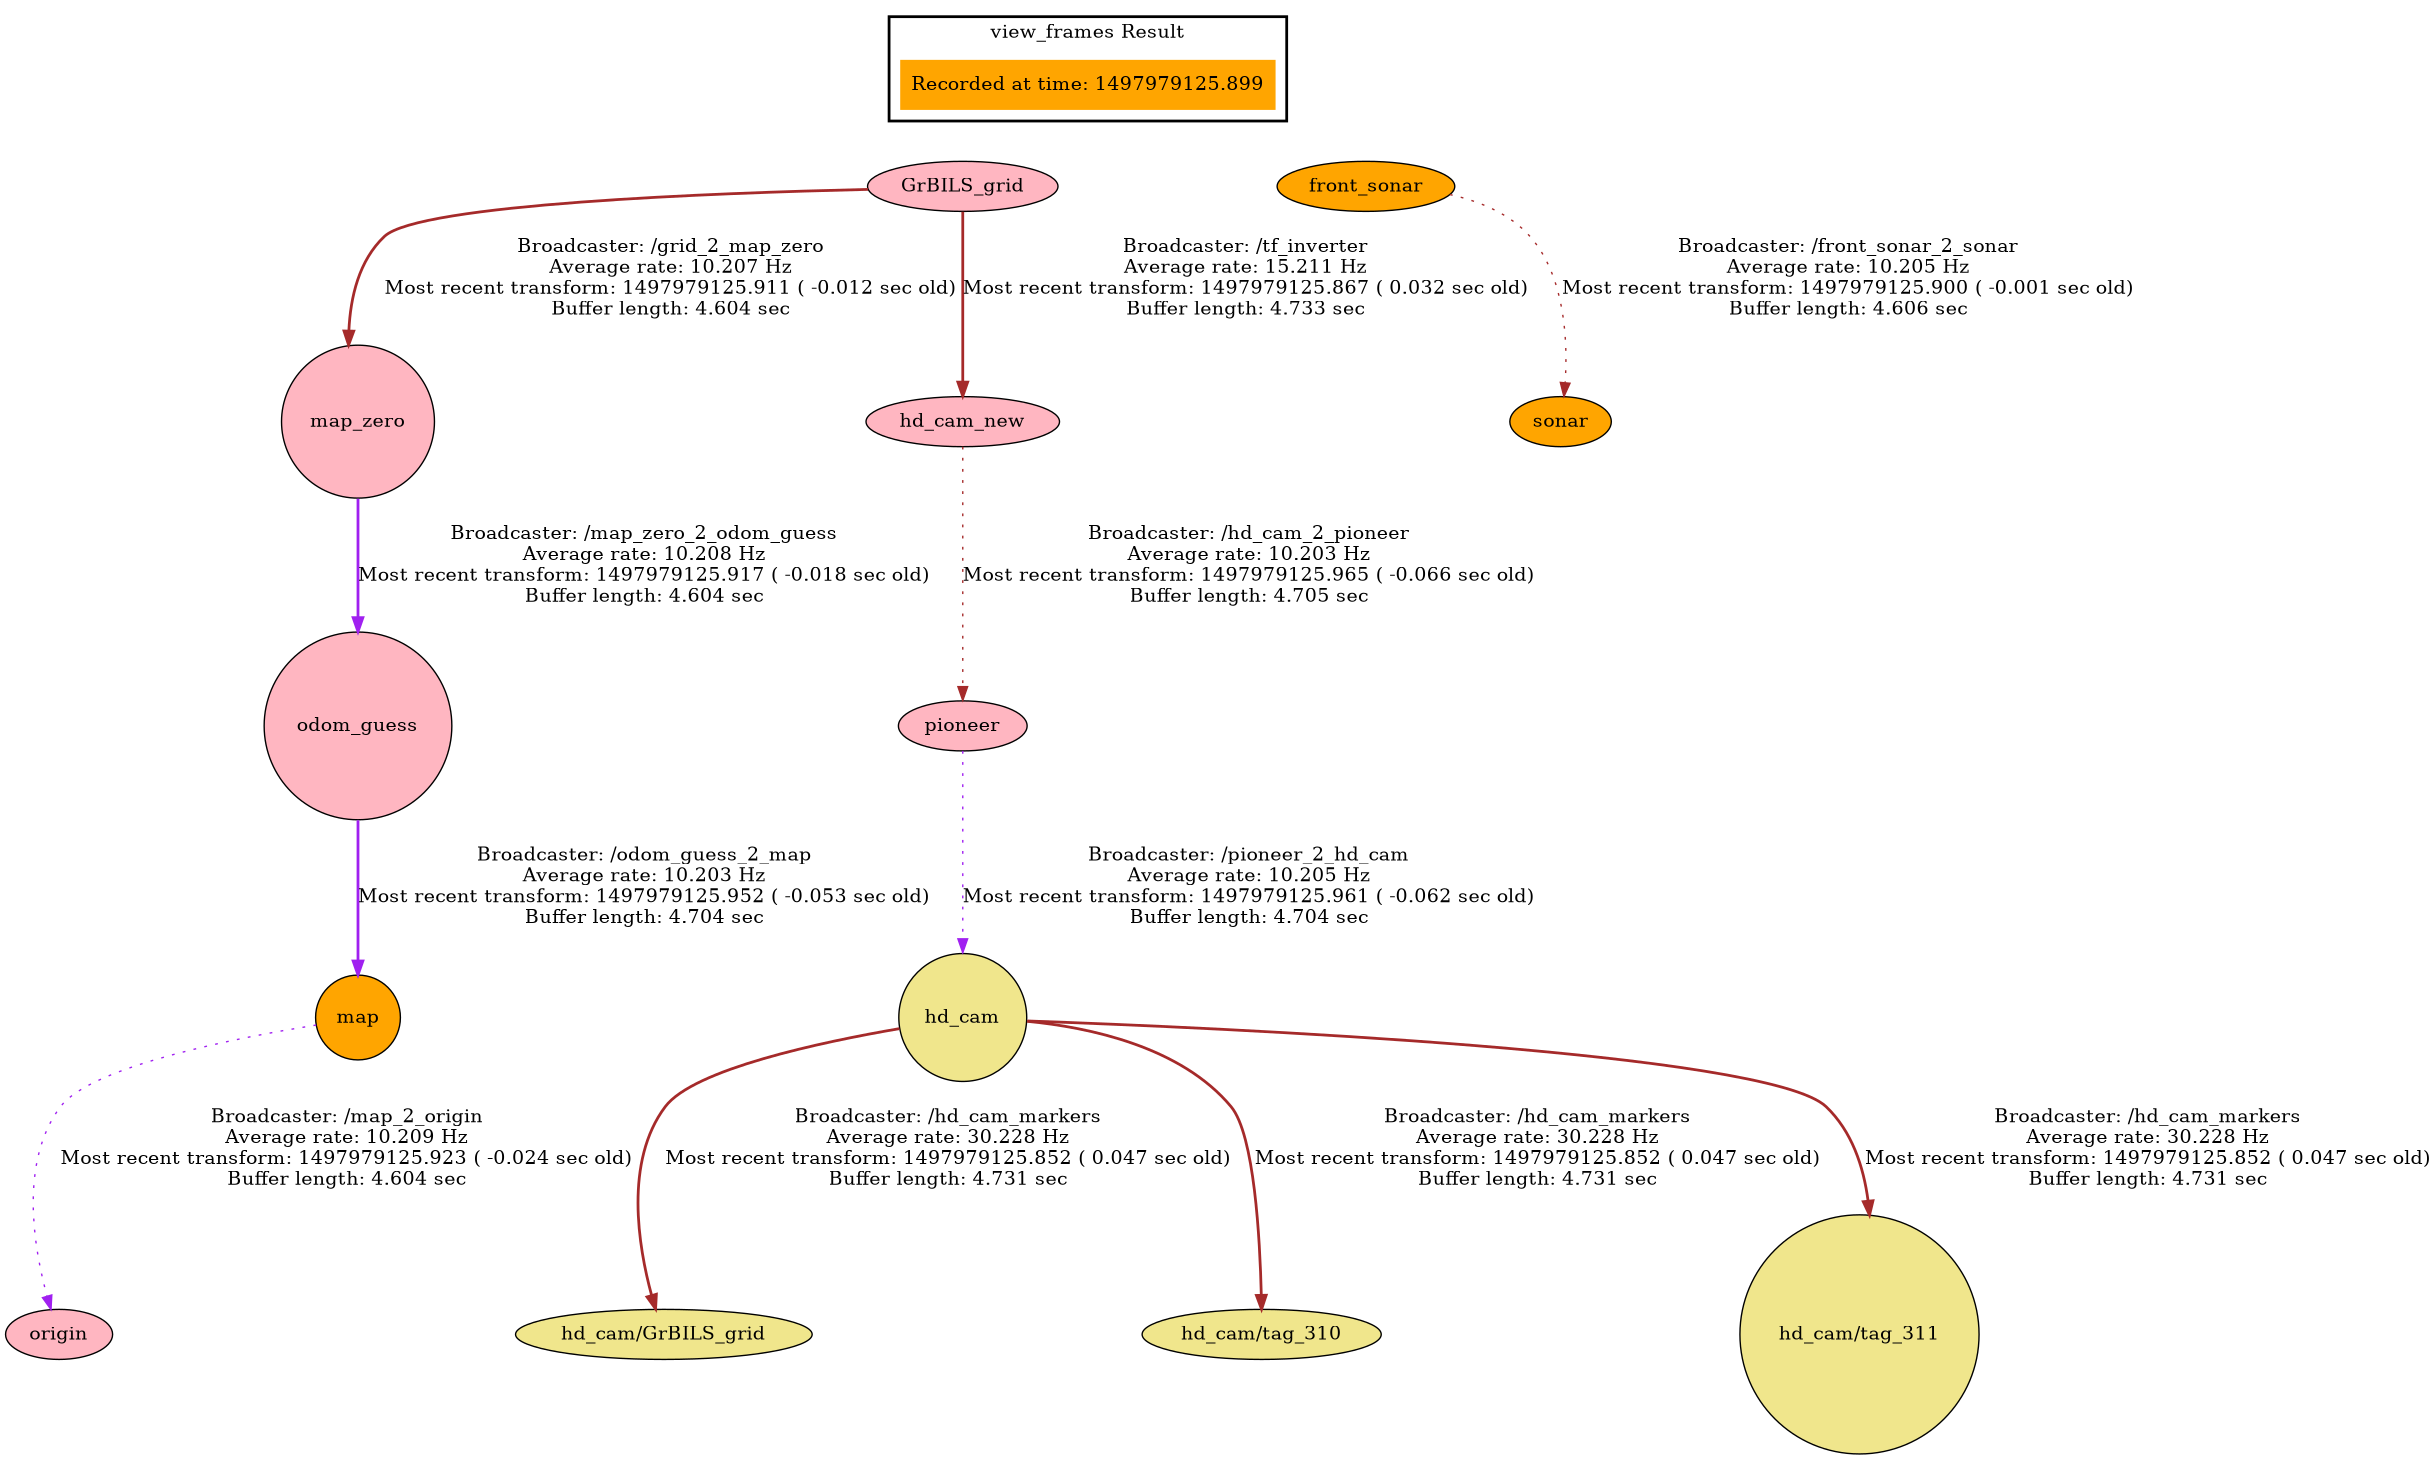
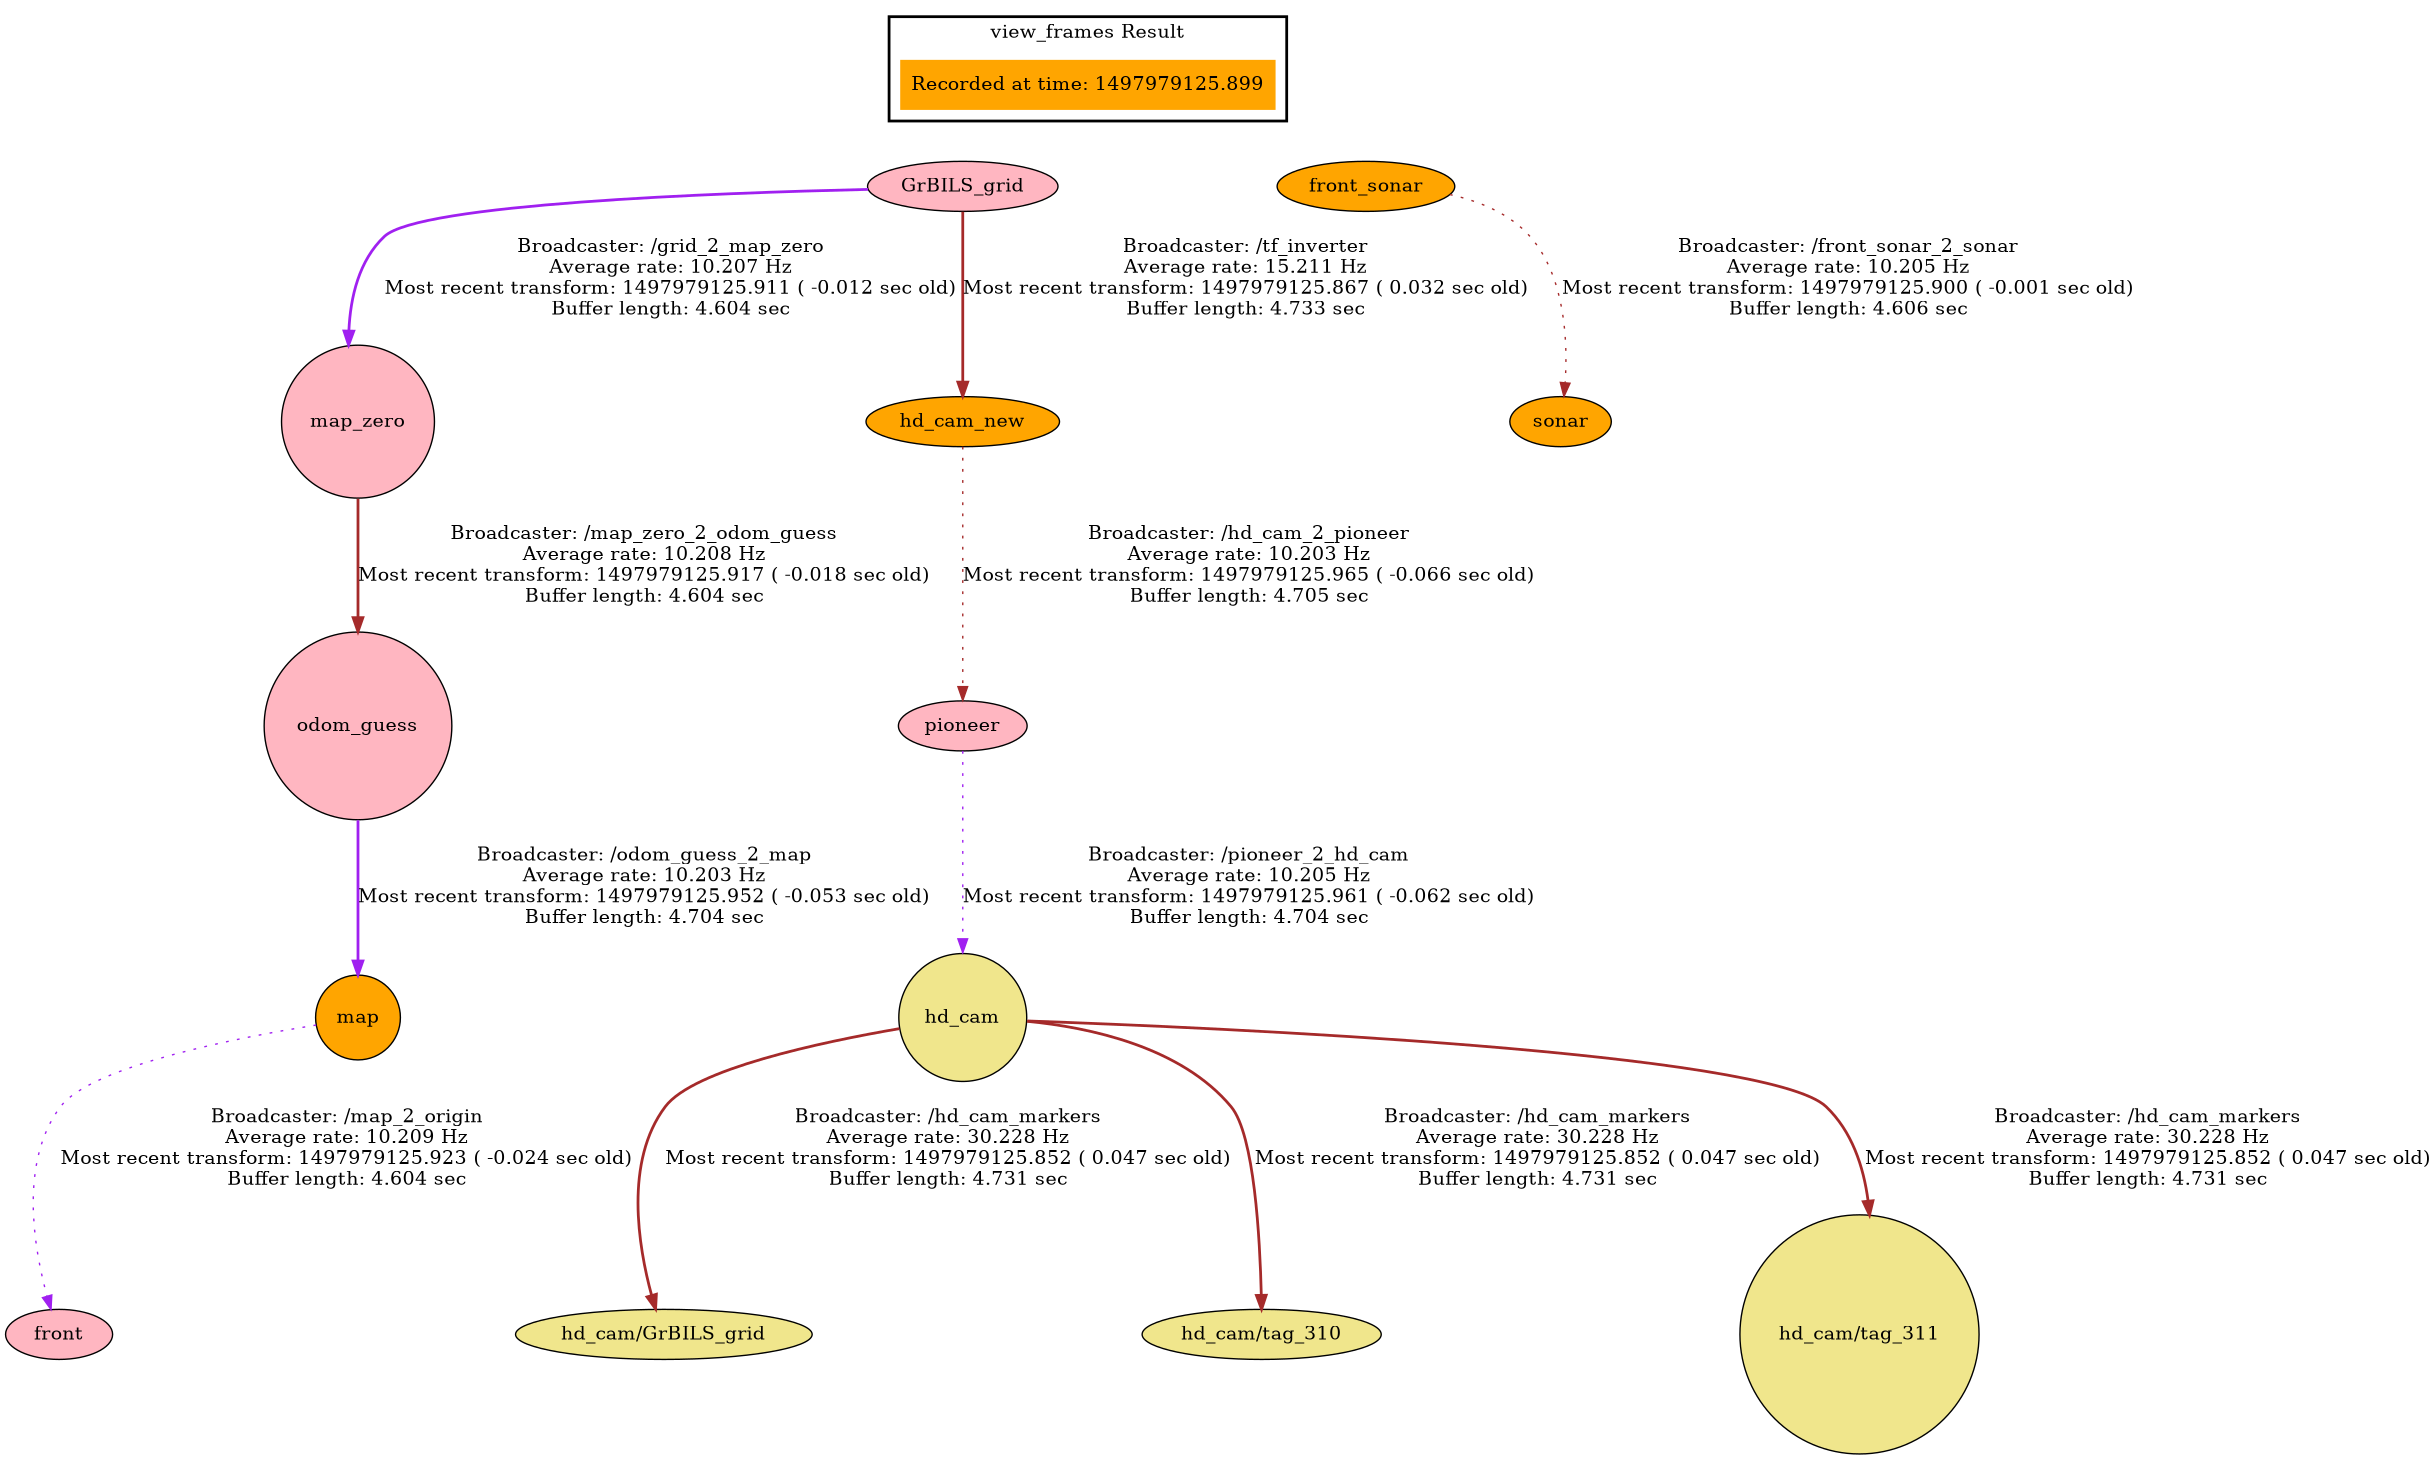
edge "GrBILS_grid" -> "map_zero": color brown -> purple
node "hd_cam_new": fillcolor lightpink -> orange
edge "map_zero" -> "odom_guess": color purple -> brown
node "origin": label "origin" -> "front"
